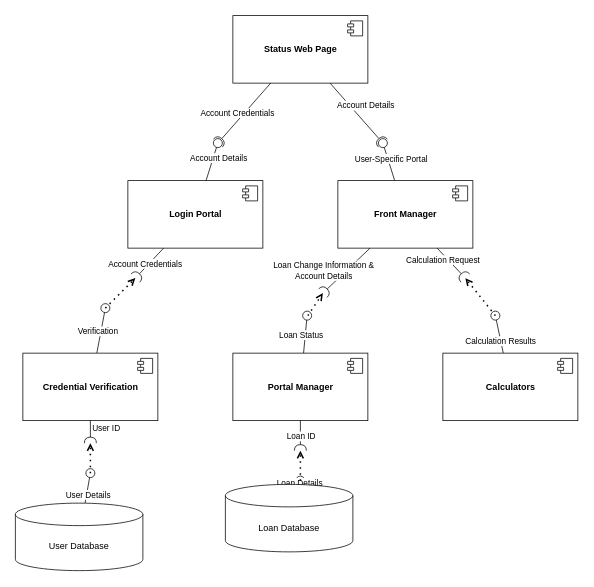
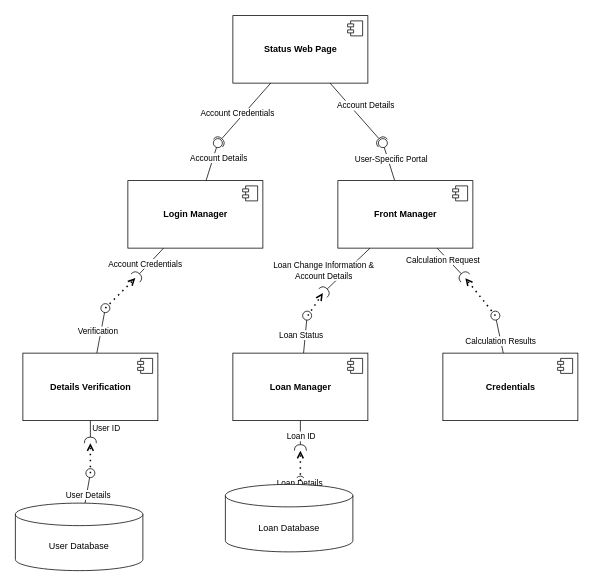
node "Login Portal": label "Login Portal" -> "Login Manager"
node "Credential Verification": label "Credential Verification" -> "Details Verification"
node "Portal Manager": label "Portal Manager" -> "Loan Manager"
node "Calculators": label "Calculators" -> "Credentials"
